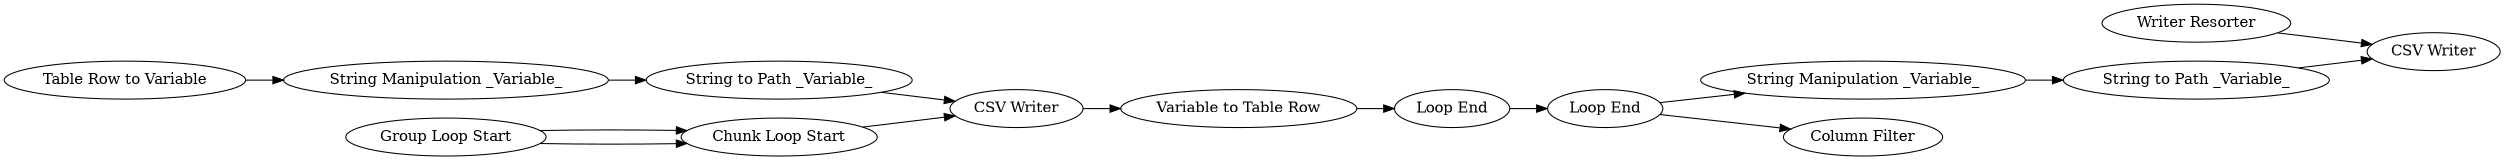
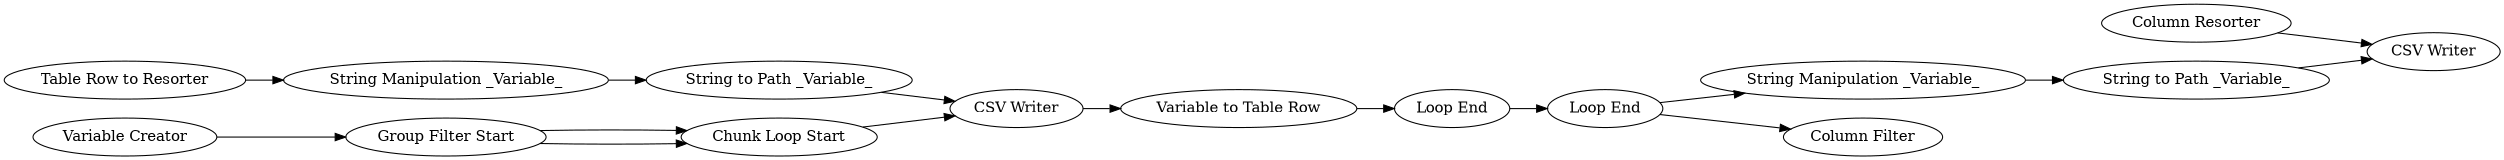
node "Writer Resorter": label "Writer Resorter" -> "Column Resorter"
node "Table Row to Variable": label "Table Row to Variable" -> "Table Row to Resorter"
node "Variable Creator": added
node "Group Loop Start": label "Group Loop Start" -> "Group Filter Start"
